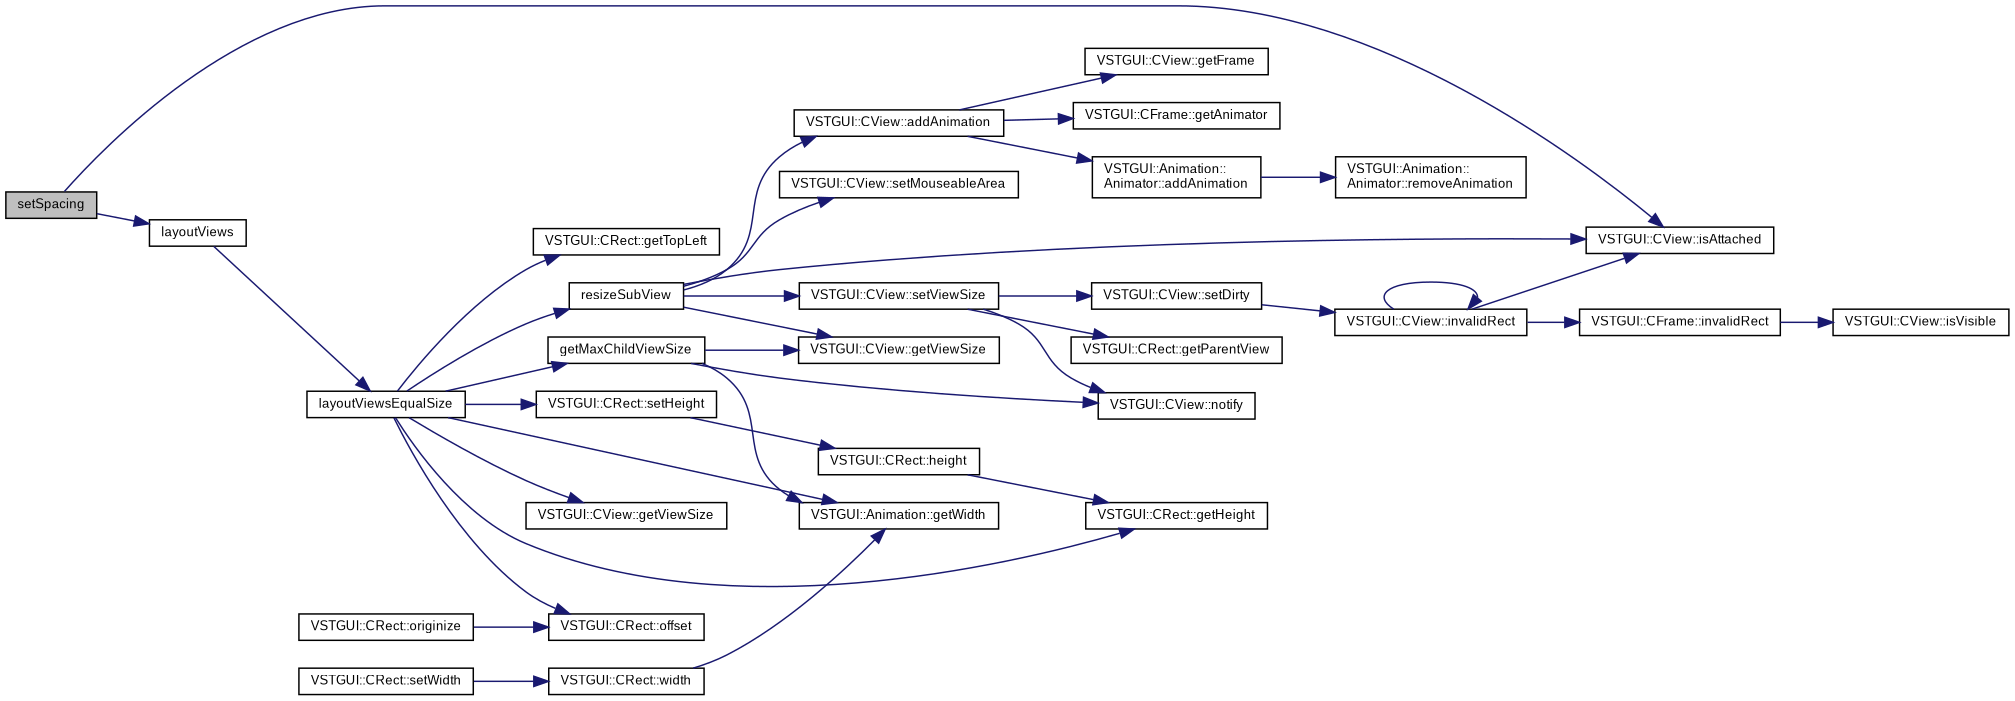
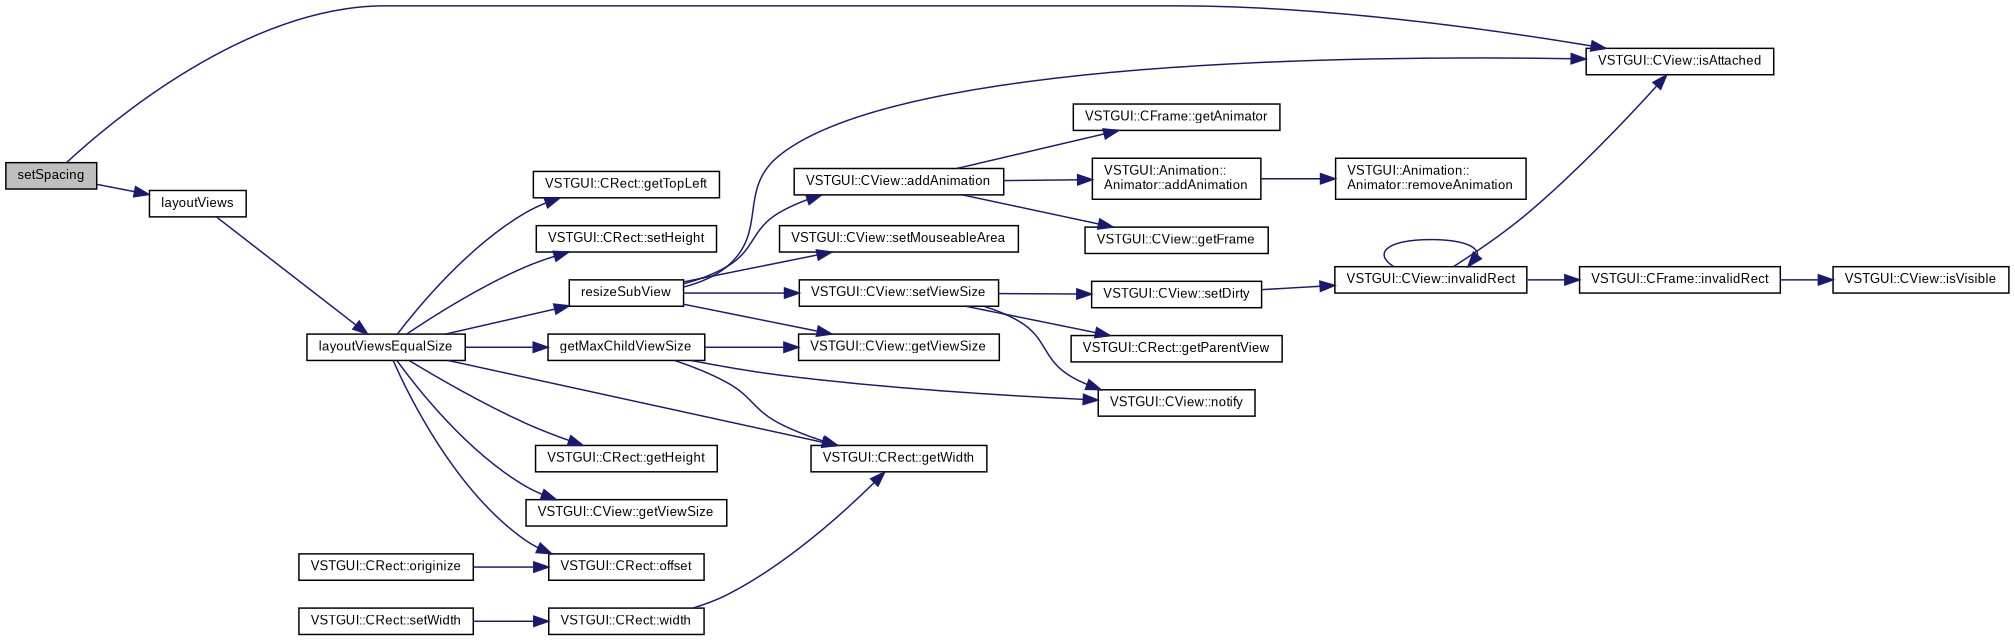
node "VSTGUI::CRect::height": removed
node "VSTGUI::Animation::getWidth": label "VSTGUI::Animation::getWidth" -> "VSTGUI::CRect::getWidth"
